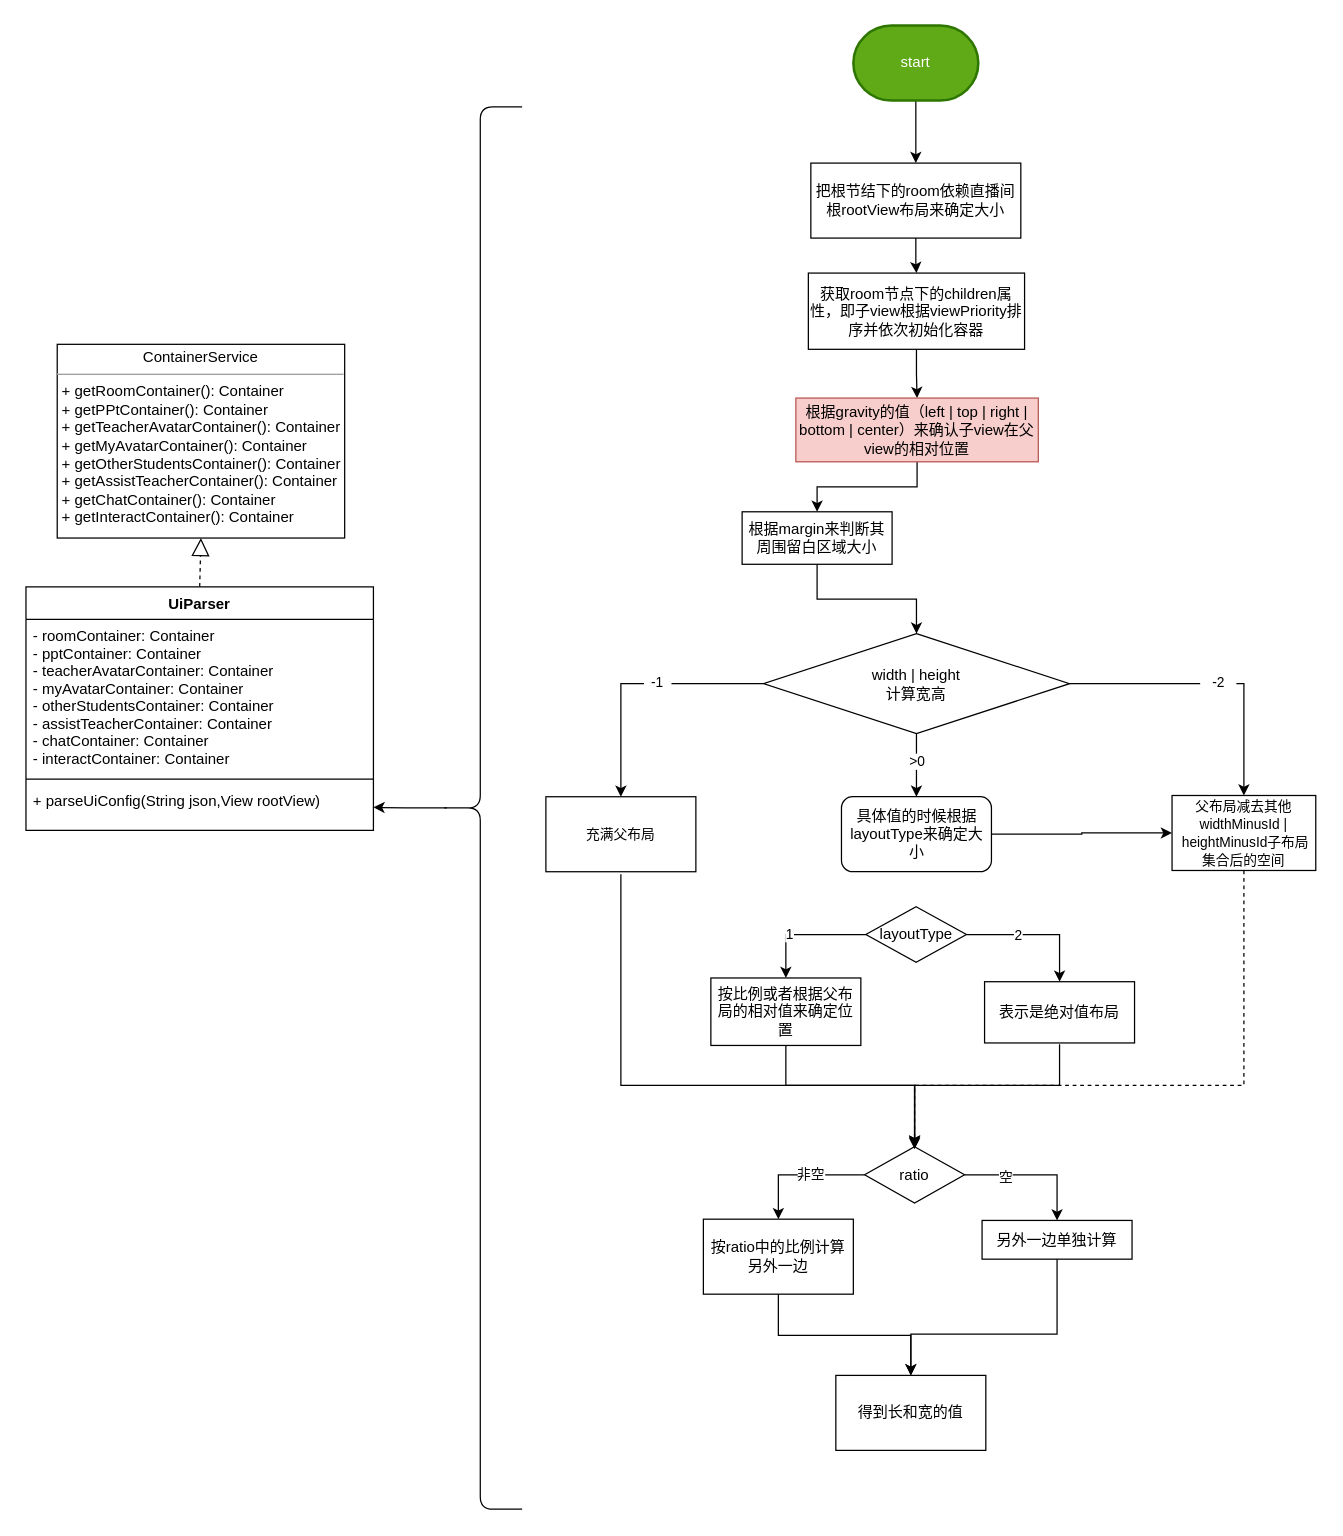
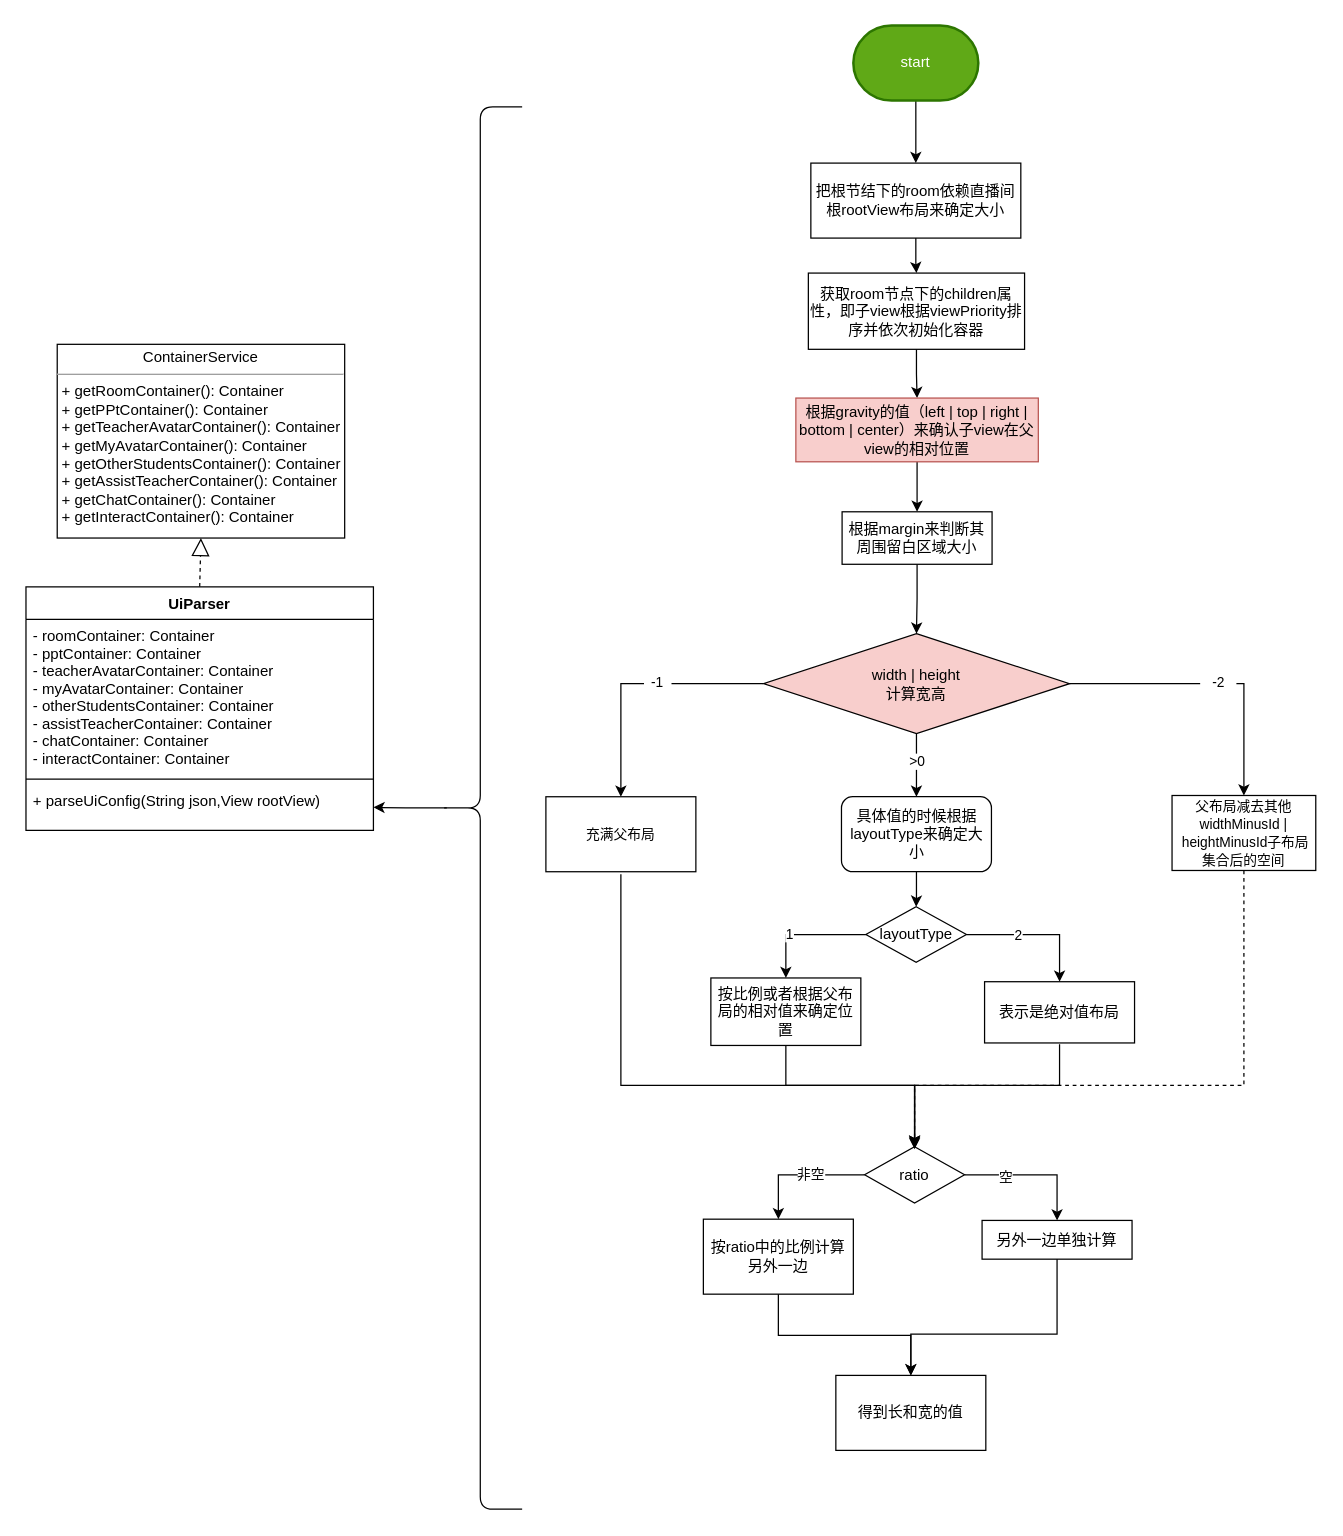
node "根据margin来判断其周围留白区域大小": moved (817, 538) -> (917, 538)
node "width | height 计算宽高": fillcolor #ffffff -> #f8cecc
edge "具体值的时候根据layoutType来确定大小" -> "父布局减去其他widthMinusId | heightMinusId子布局 集合后的空间": now "具体值的时候根据layoutType来确定大小" -> "layoutType"
